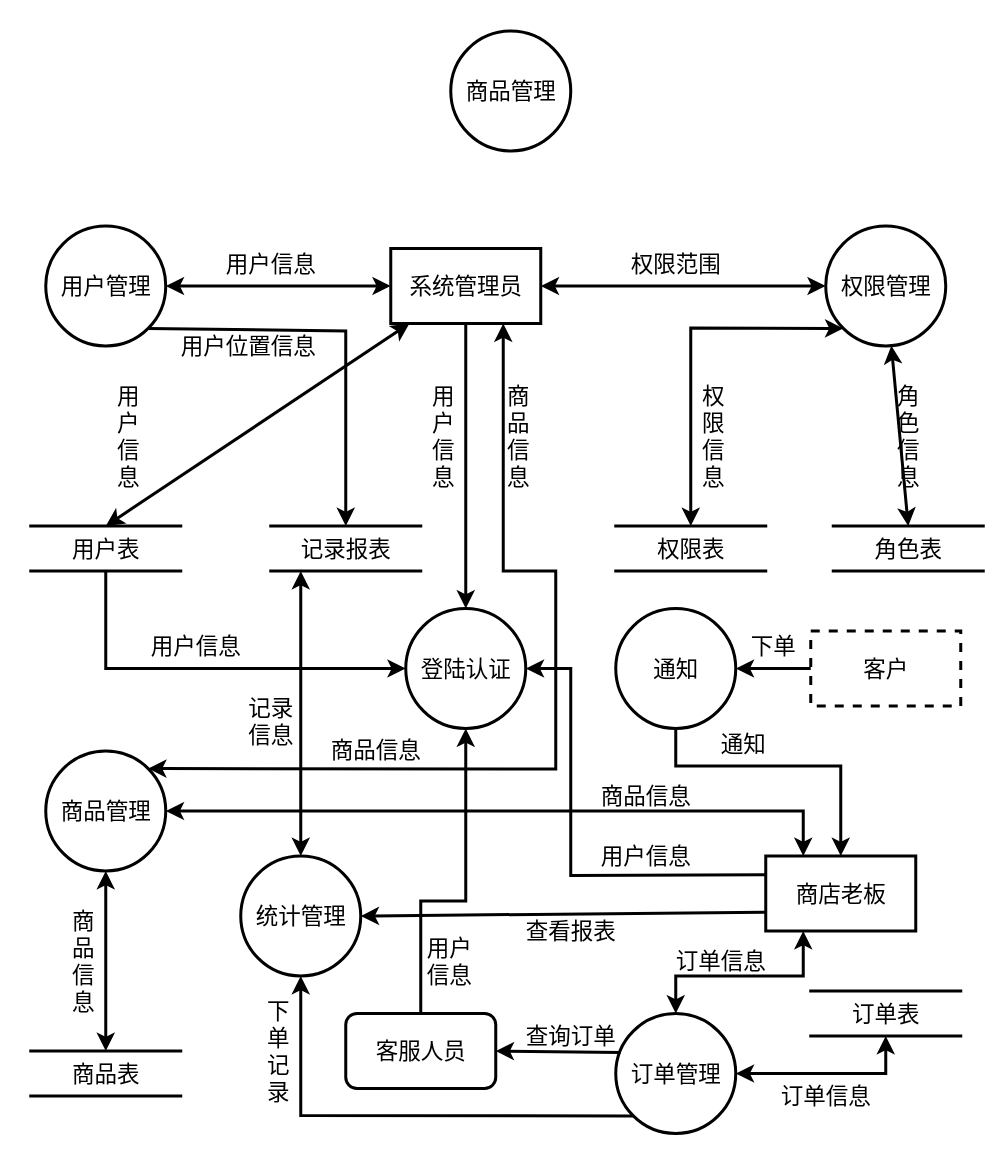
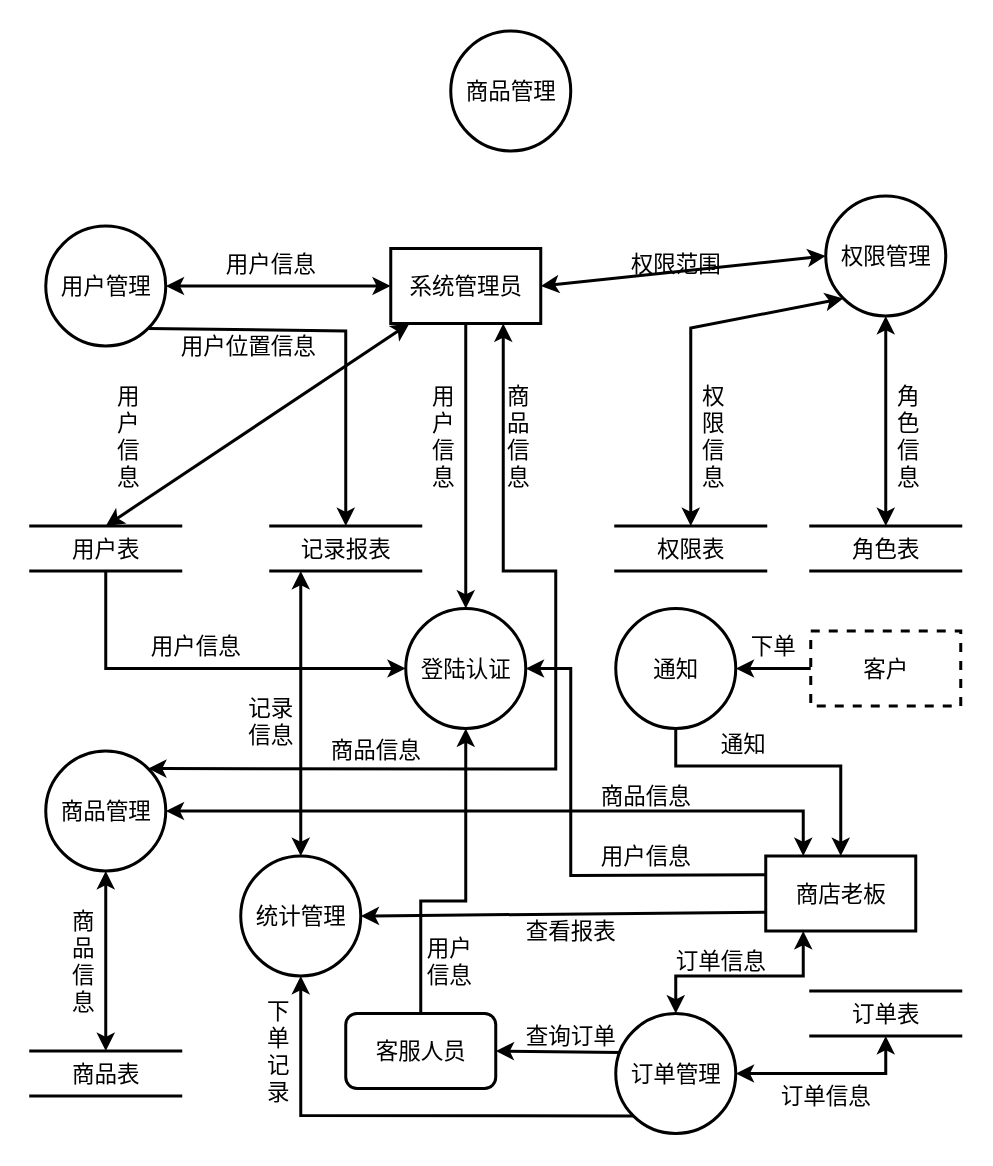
node "权限管理": moved (886, 286) -> (886, 256)
node "角色表": moved (908, 548) -> (886, 548)
